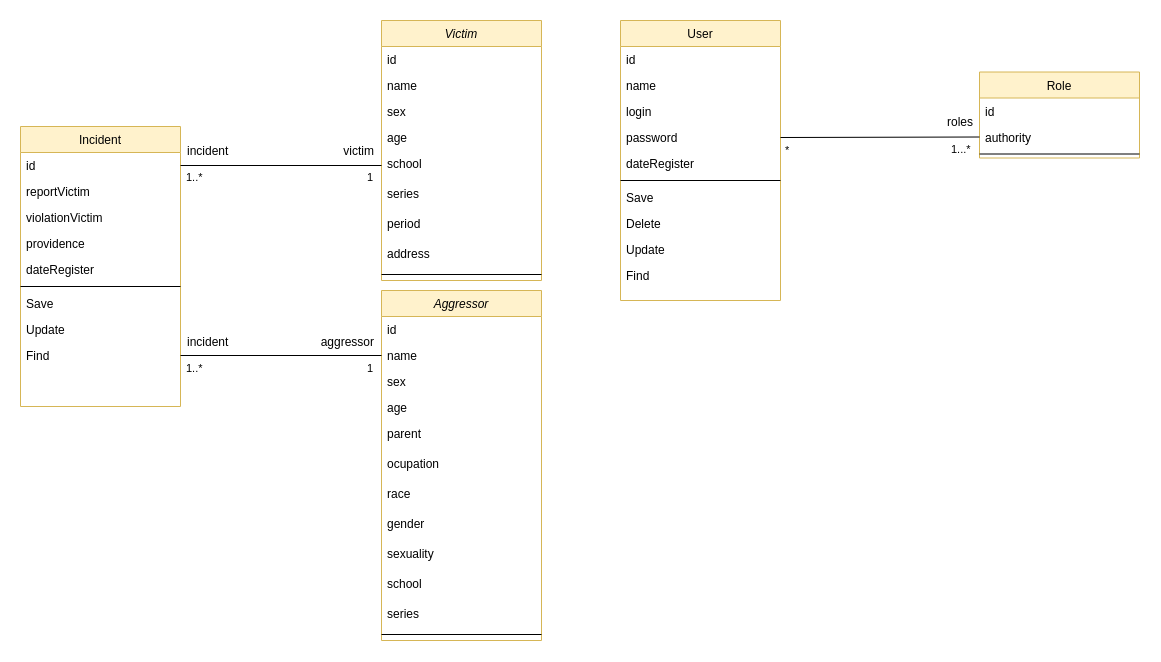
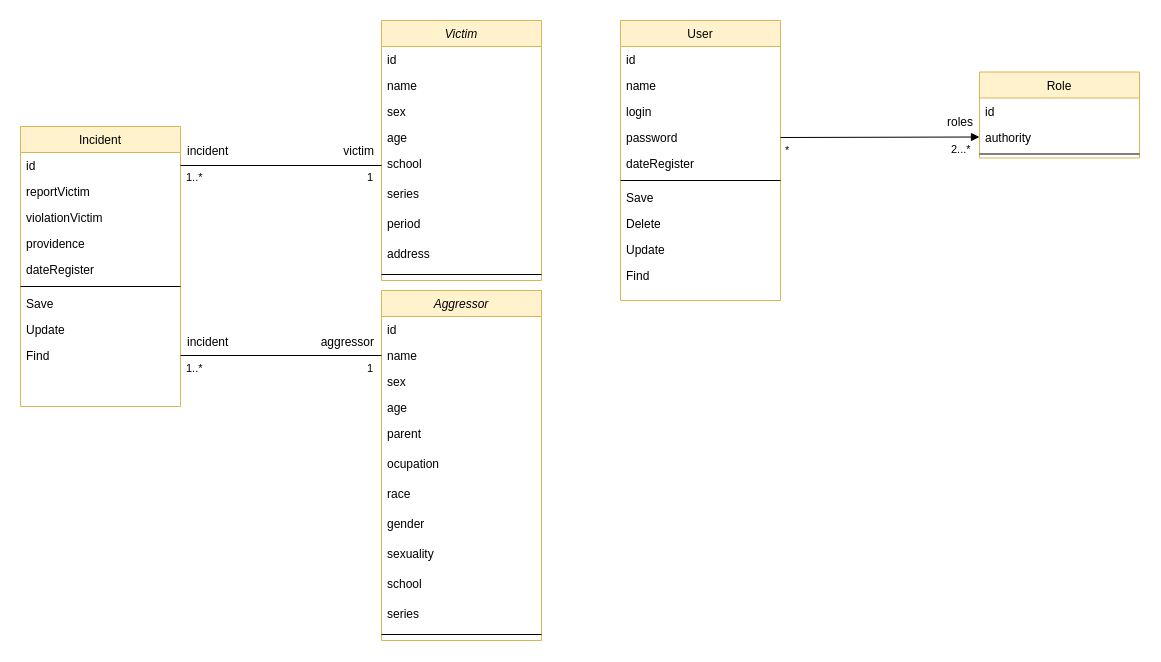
edge "authority" -- "password": arrowhead none -> block
node "1...*": label "1...*" -> "2...*"
